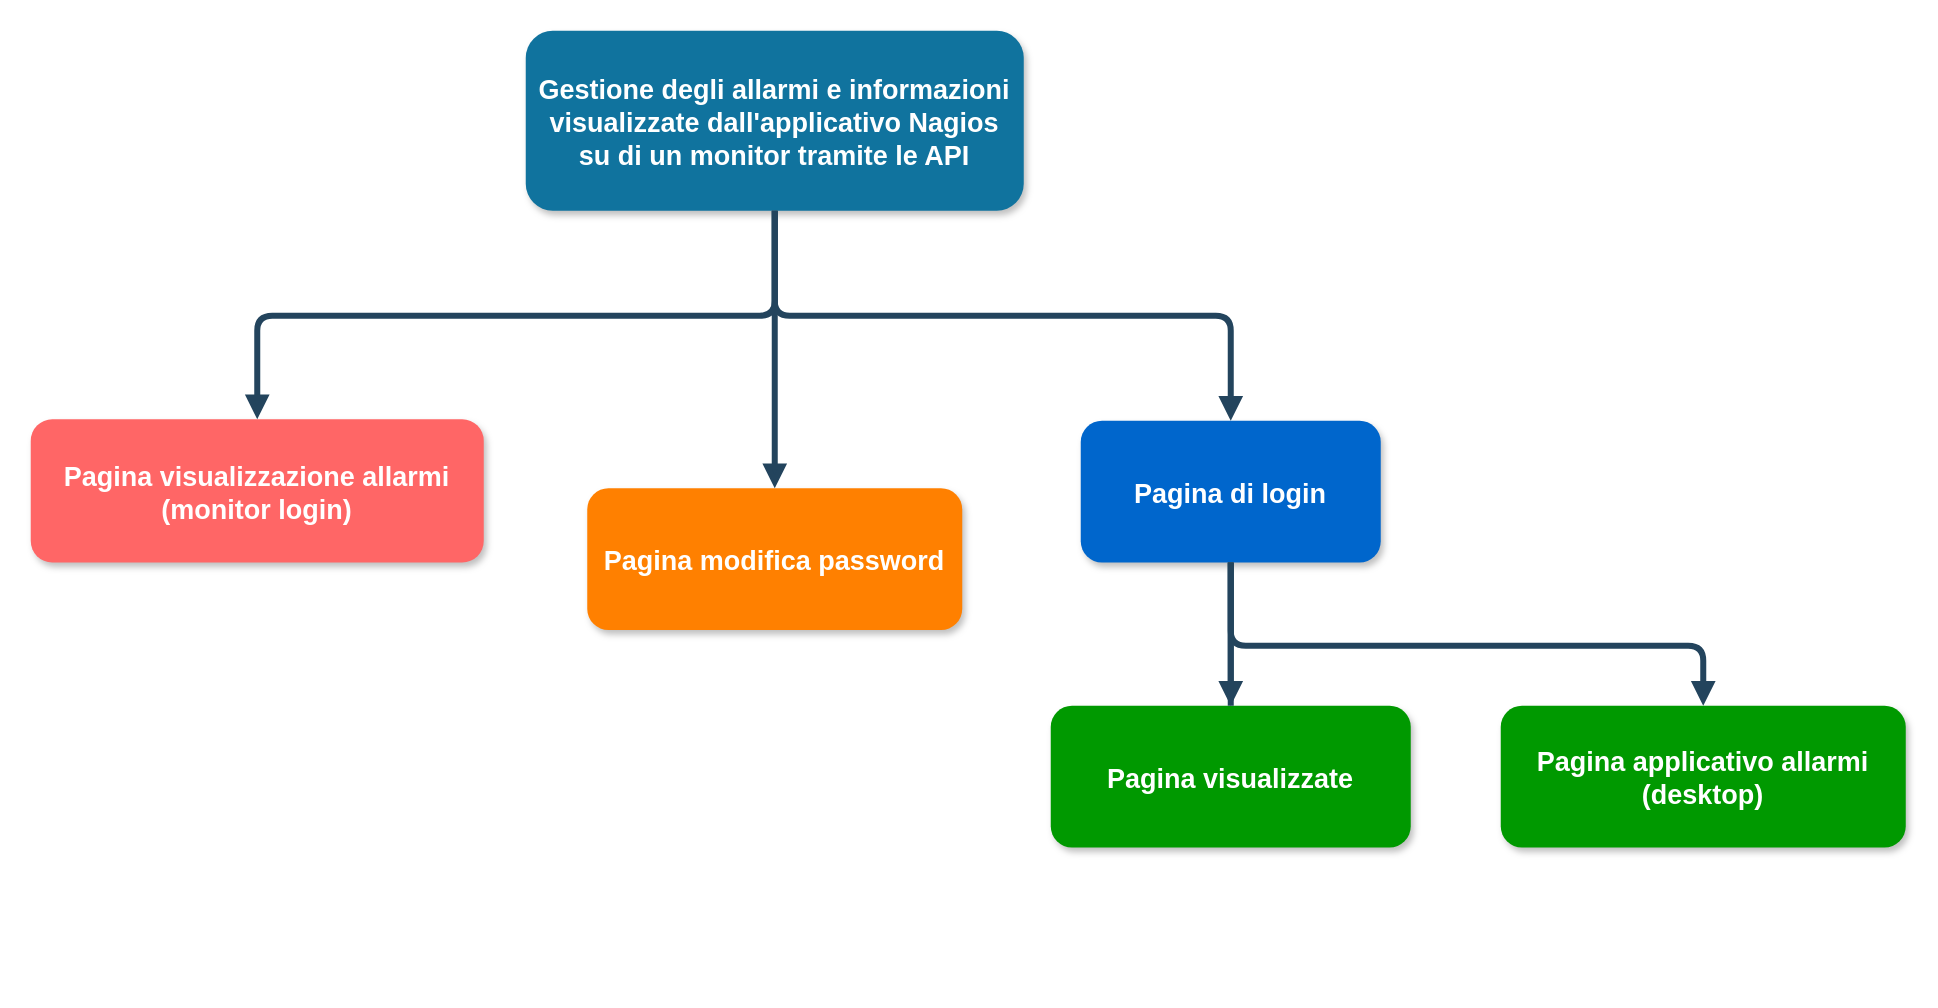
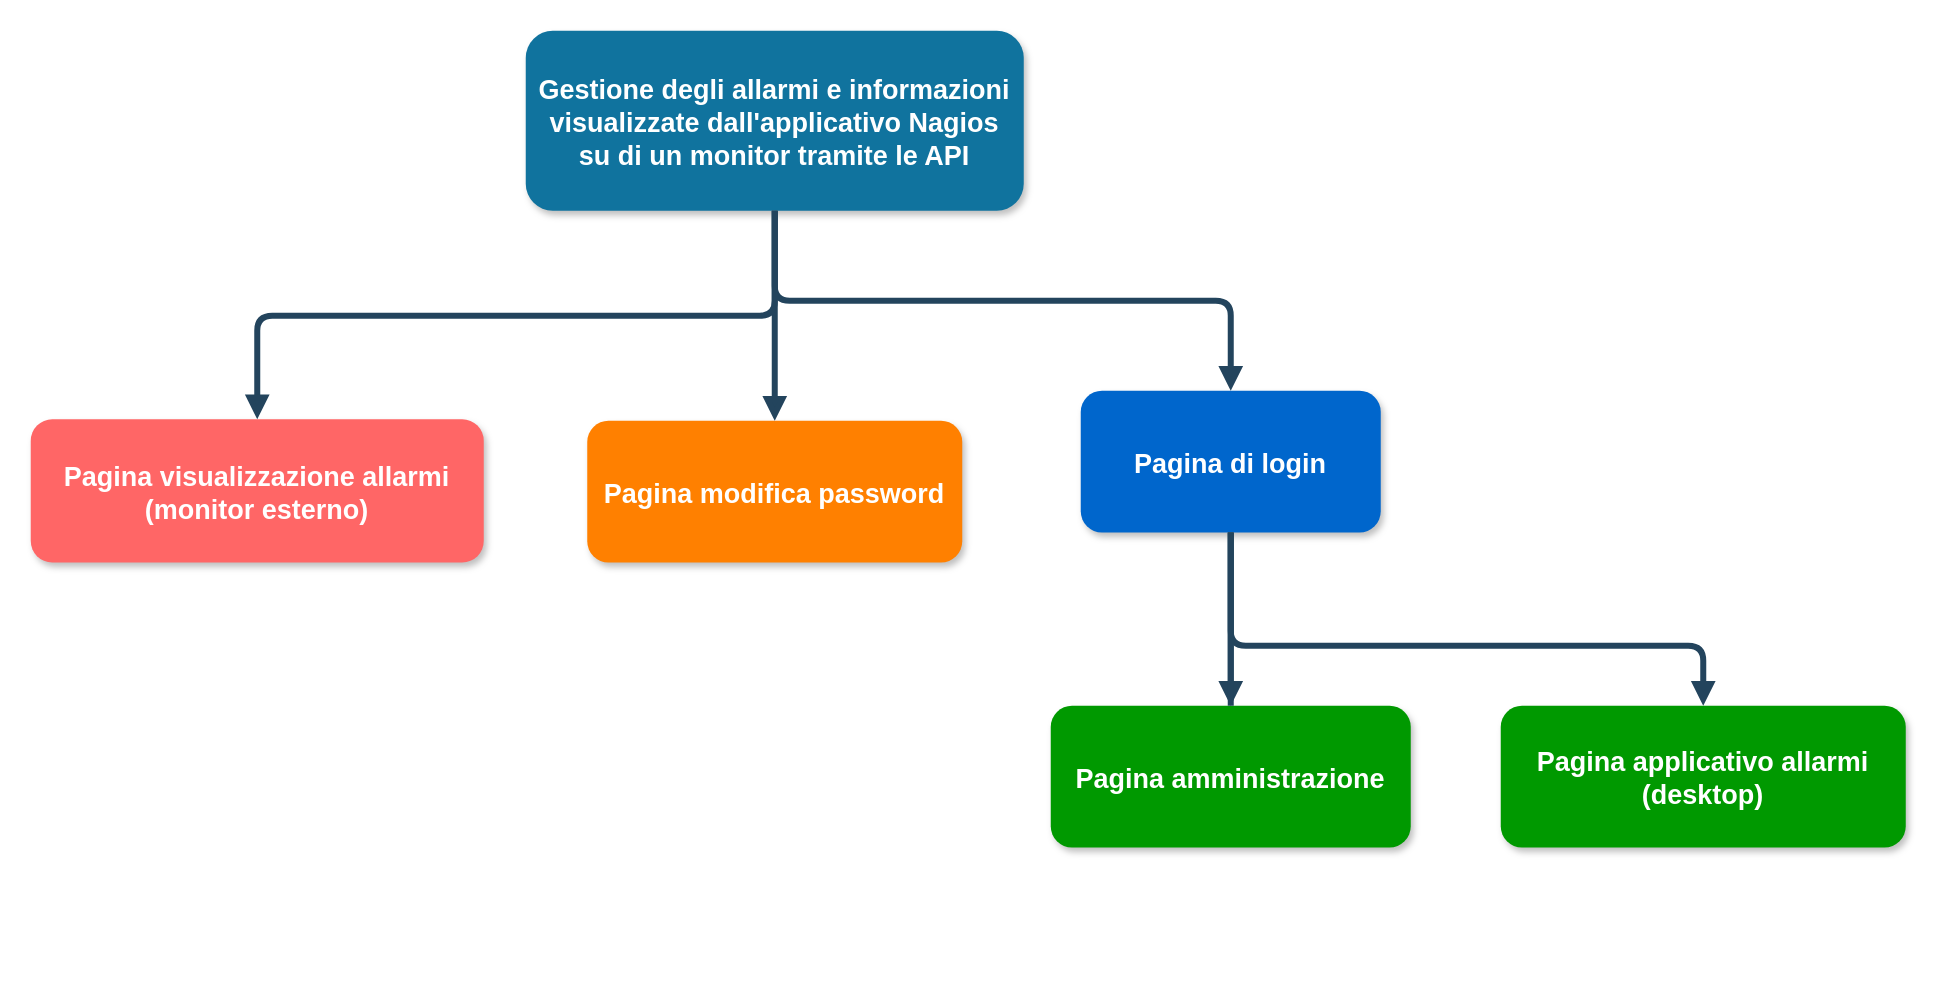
node "Pagina visualizzazione allarmi (monitor login)": label "Pagina visualizzazione allarmi (monitor login)" -> "Pagina visualizzazione allarmi (monitor esterno)"
node "Pagina di login": moved (1231, 492) -> (1231, 462)
node "Pagina modifica password": moved (775, 559) -> (775, 492)
node "Pagina visualizzate": label "Pagina visualizzate" -> "Pagina amministrazione"
